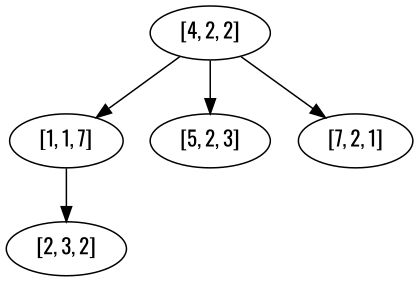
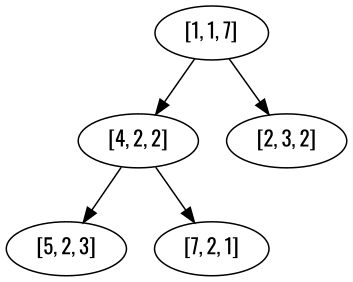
edge "[4, 2, 2]" -> "[1, 1, 7]": reversed
